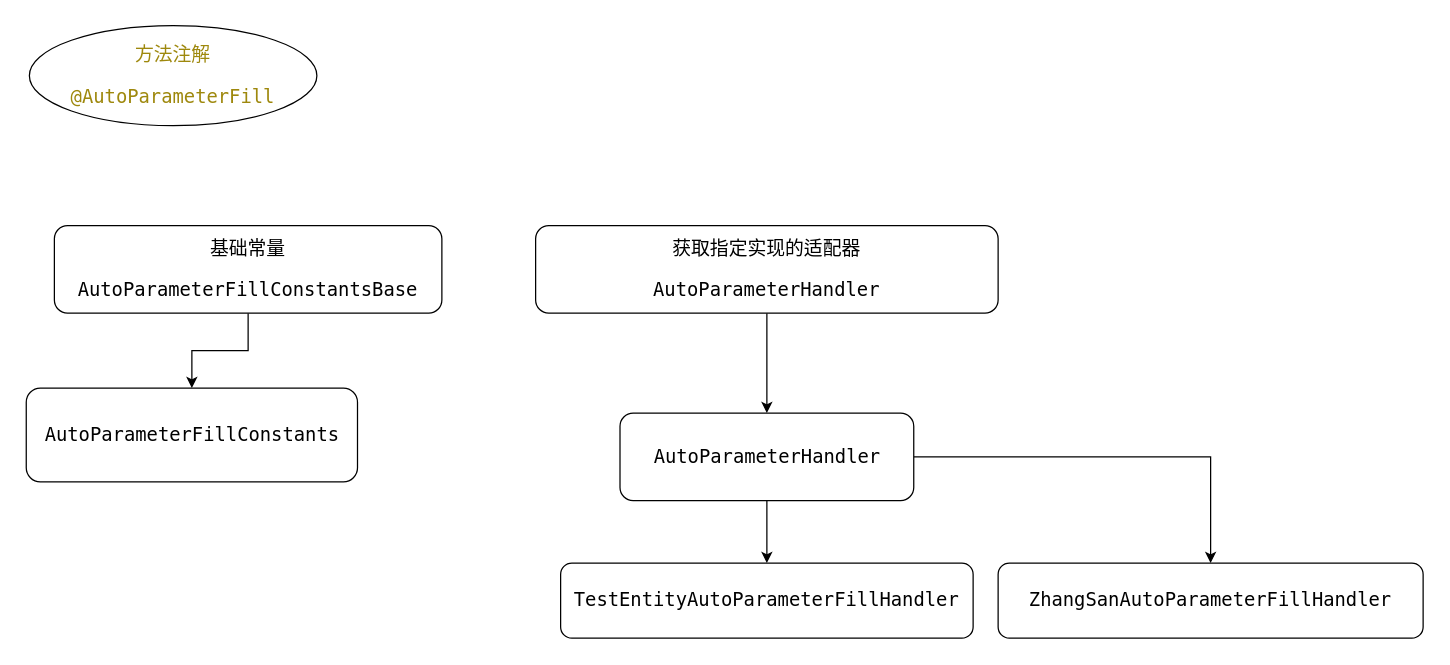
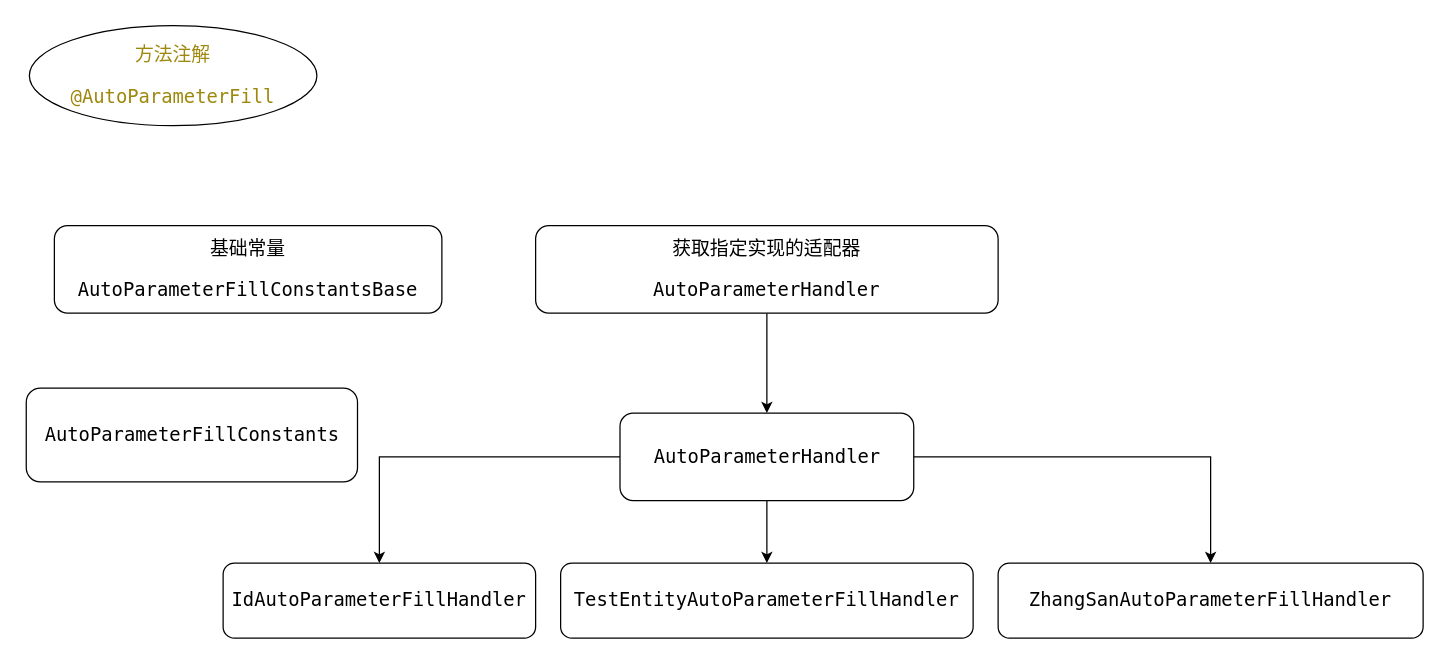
edge "基础常量AutoParameterFillConstantsBase" -> "AutoParameterFillConstants": removed
edge "AutoParameterHandler" -> "IdAutoParameterFillHandler": added
node "IdAutoParameterFillHandler": added
